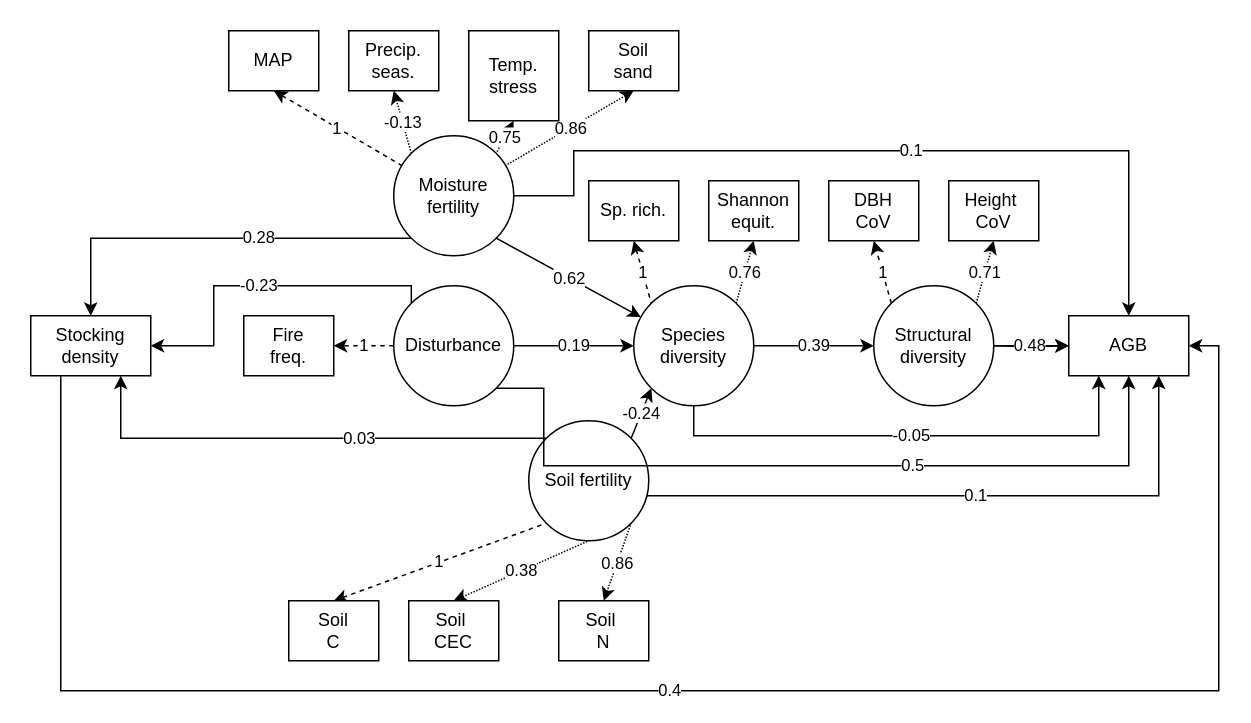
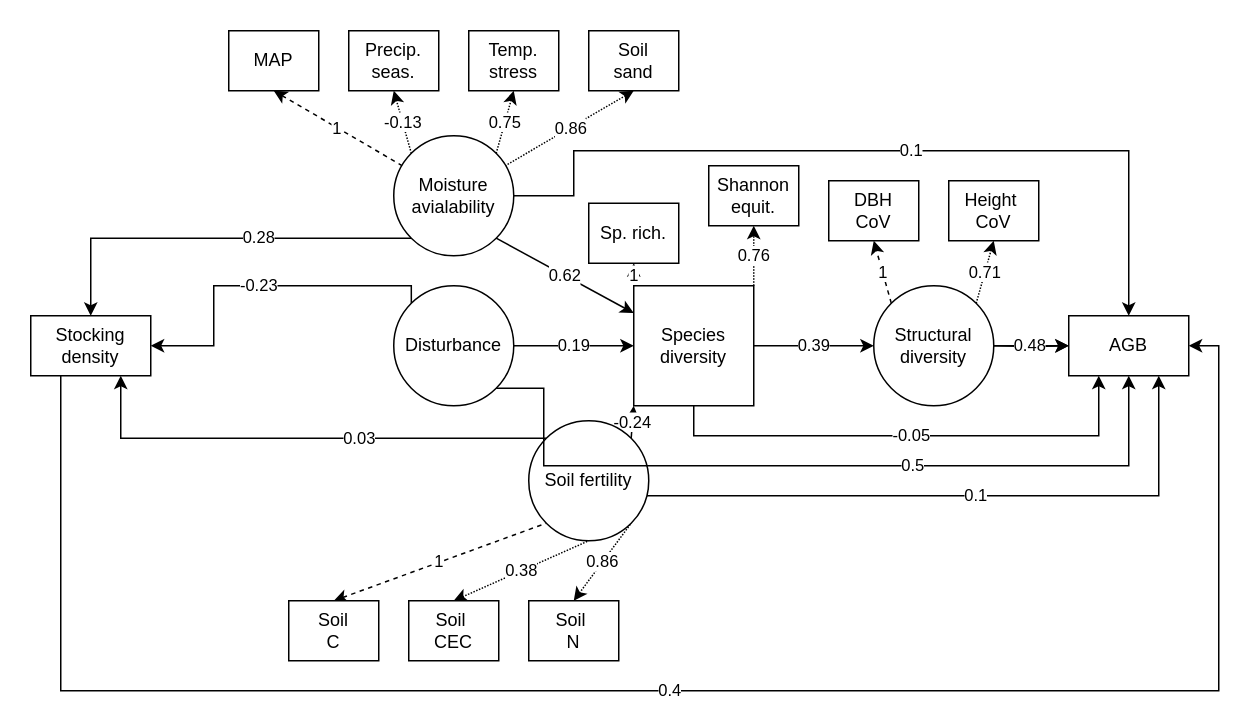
node "Temp. stress": size 90x90 -> 90x60
node "Moisture fertility": label "Moisture fertility" -> "Moisture avialability"
node "Sp. rich.": moved (634, 211) -> (634, 233)
node "Shannon equit.": moved (754, 211) -> (754, 196)
node "Fire freq.": removed
edge "Disturbance" -> "Fire freq.": removed, label "1"
node "Species diversity": shape ellipse -> rectangle
node "Soil N": moved (604, 631) -> (574, 631)
